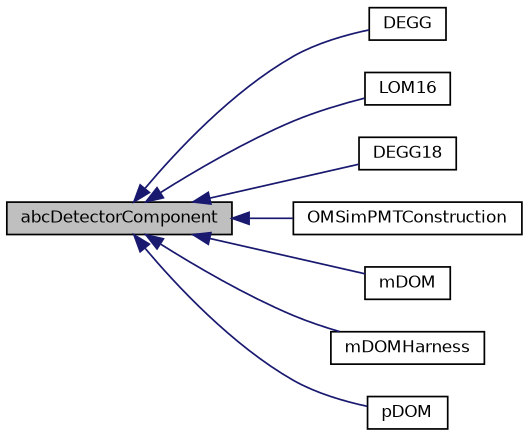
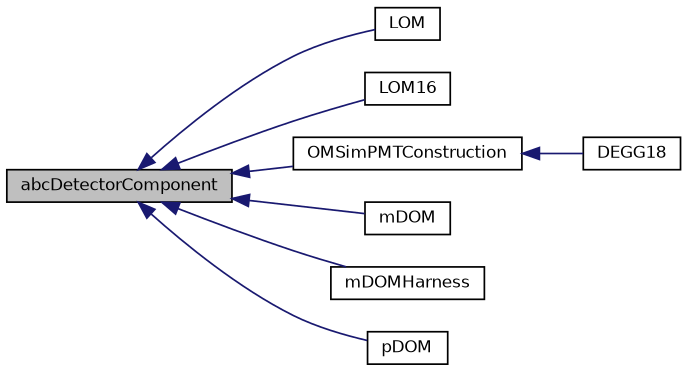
node "DEGG": label "DEGG" -> "LOM"
edge "DEGG18" -> "abcDetectorComponent": now "DEGG18" -> "OMSimPMTConstruction"
